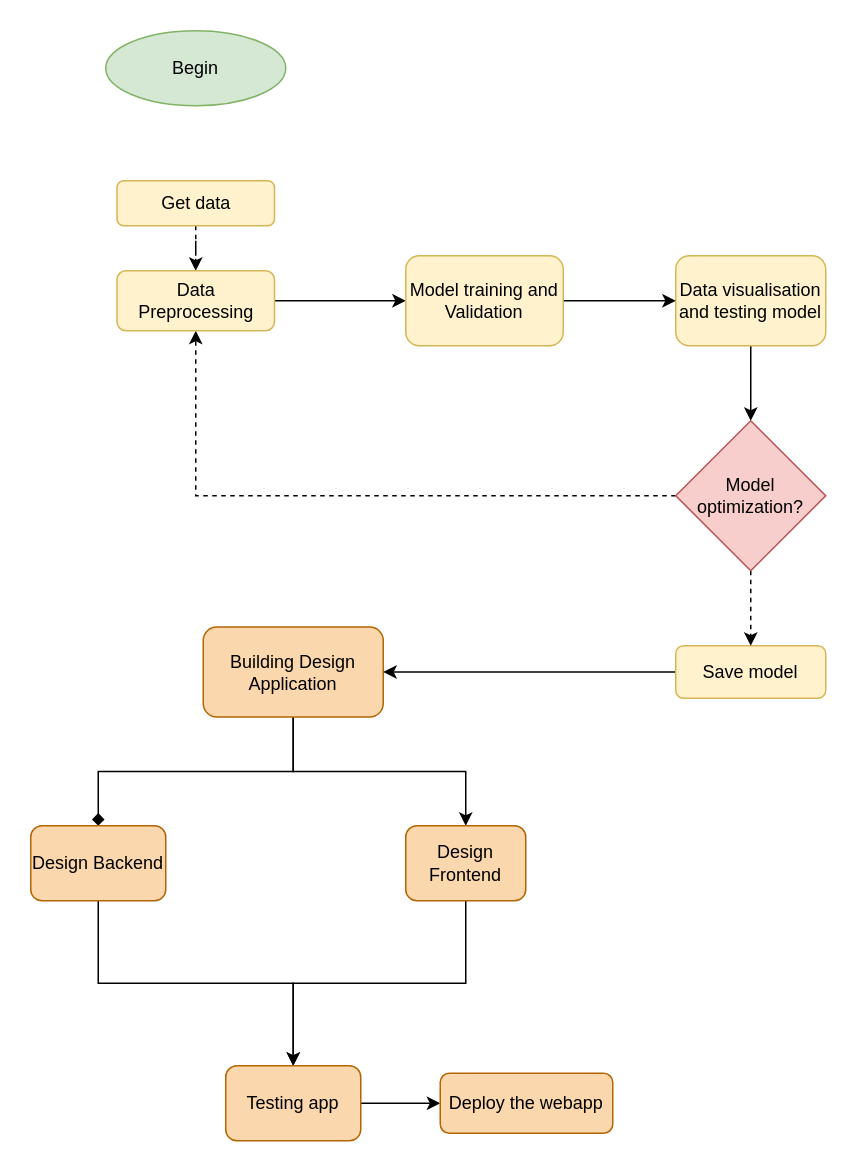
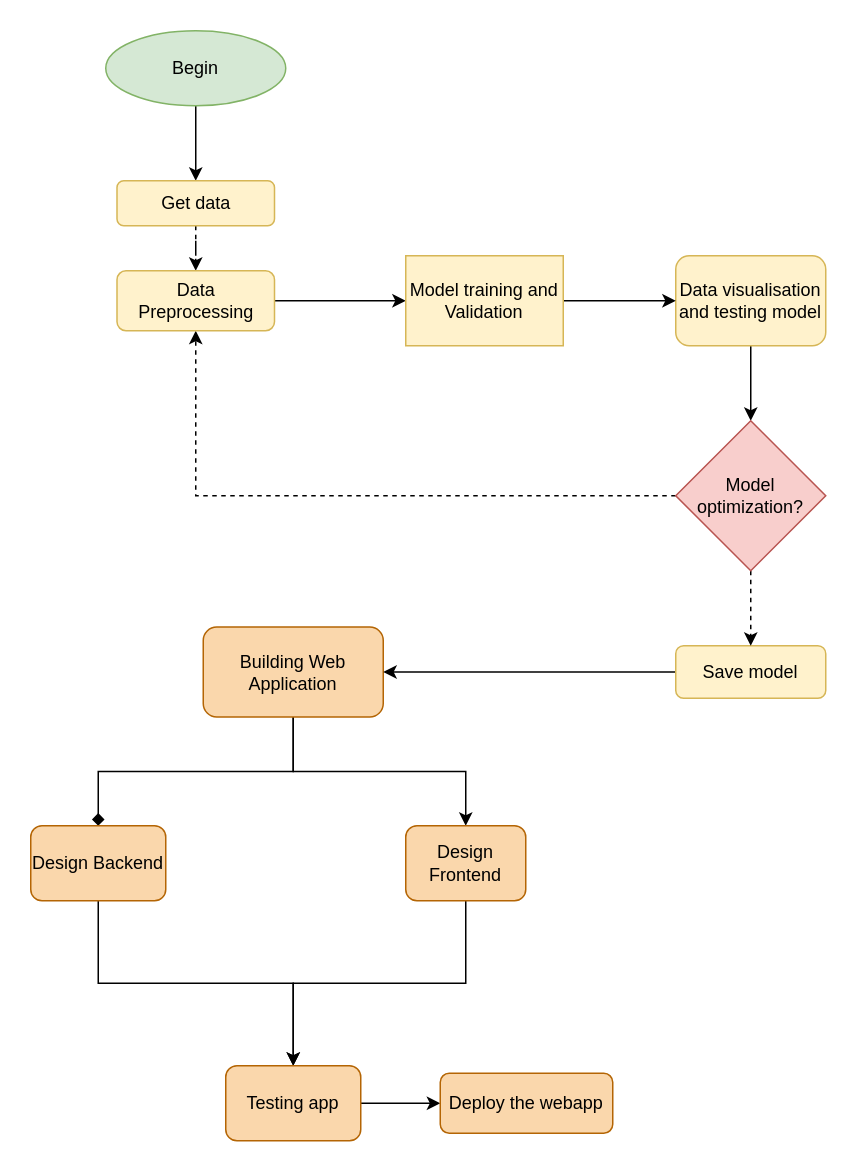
edge "Begin" -> "Get data": added
node "Model training and Validation": shape rounded rectangle -> rectangle
node "Building Design Application": label "Building Design Application" -> "Building Web Application"
